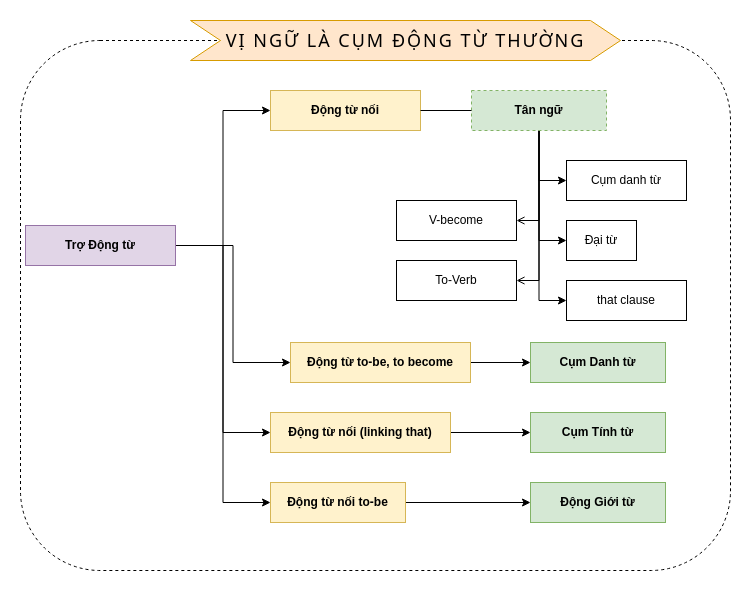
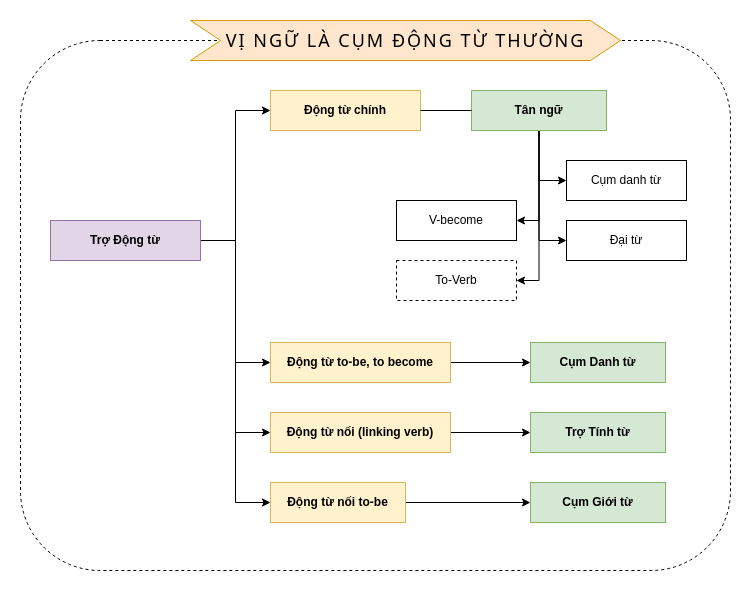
node "Động từ nối": label "Động từ nối" -> "Động từ chính"
node "Tân ngữ": style dashed -> solid
edge "Tân ngữ" -> "V-become": arrowhead open -> classic
node "Đại từ": size 70x40 -> 120x40
node "Trợ Động từ": moved (101, 246) -> (126, 241)
node "To-Verb": style solid -> dashed
edge "Tân ngữ" -> "To-Verb": arrowhead open -> classic
edge "Tân ngữ" -> "that clause": removed
node "that clause": removed
node "Động từ to-be, to become": moved (381, 363) -> (361, 363)
node "Động từ nối (linking that)": label "Động từ nối (linking that)" -> "Động từ nối (linking verb)"
node "Cụm Tính từ": label "Cụm Tính từ" -> "Trợ Tính từ"
node "Động Giới từ": label "Động Giới từ" -> "Cụm Giới từ"
